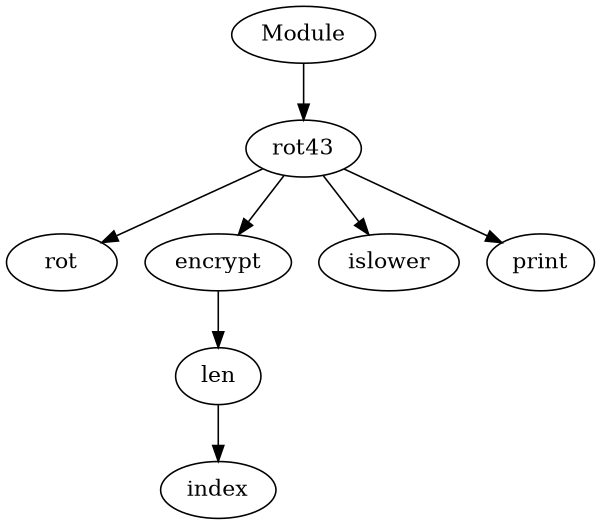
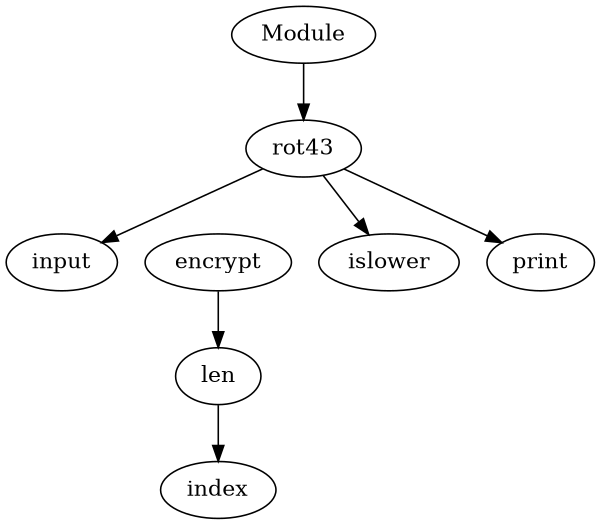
edge "rot43" -> "encrypt": removed
node "rot": label "rot" -> "input"
